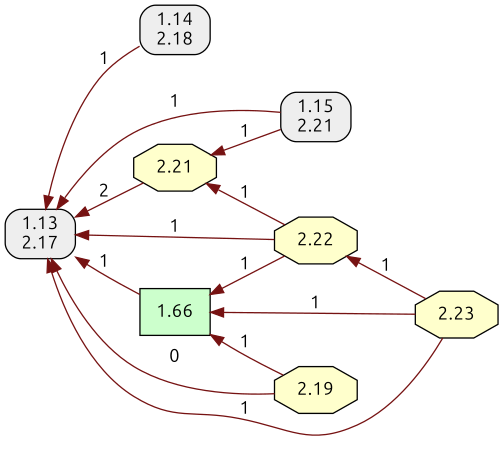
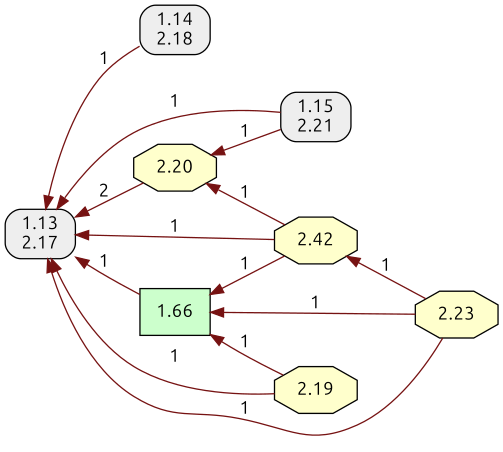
node "2.21": label "2.21" -> "2.20"
node "2.22": label "2.22" -> "2.42"
edge "2.19" -> "1.13 2.17": label "0" -> "1"
